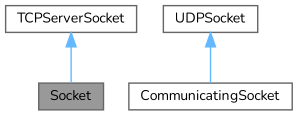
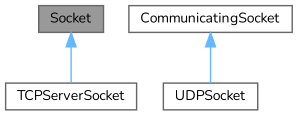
edge "Socket" -> "TCPServerSocket": reversed
edge "CommunicatingSocket" -> "UDPSocket": reversed
